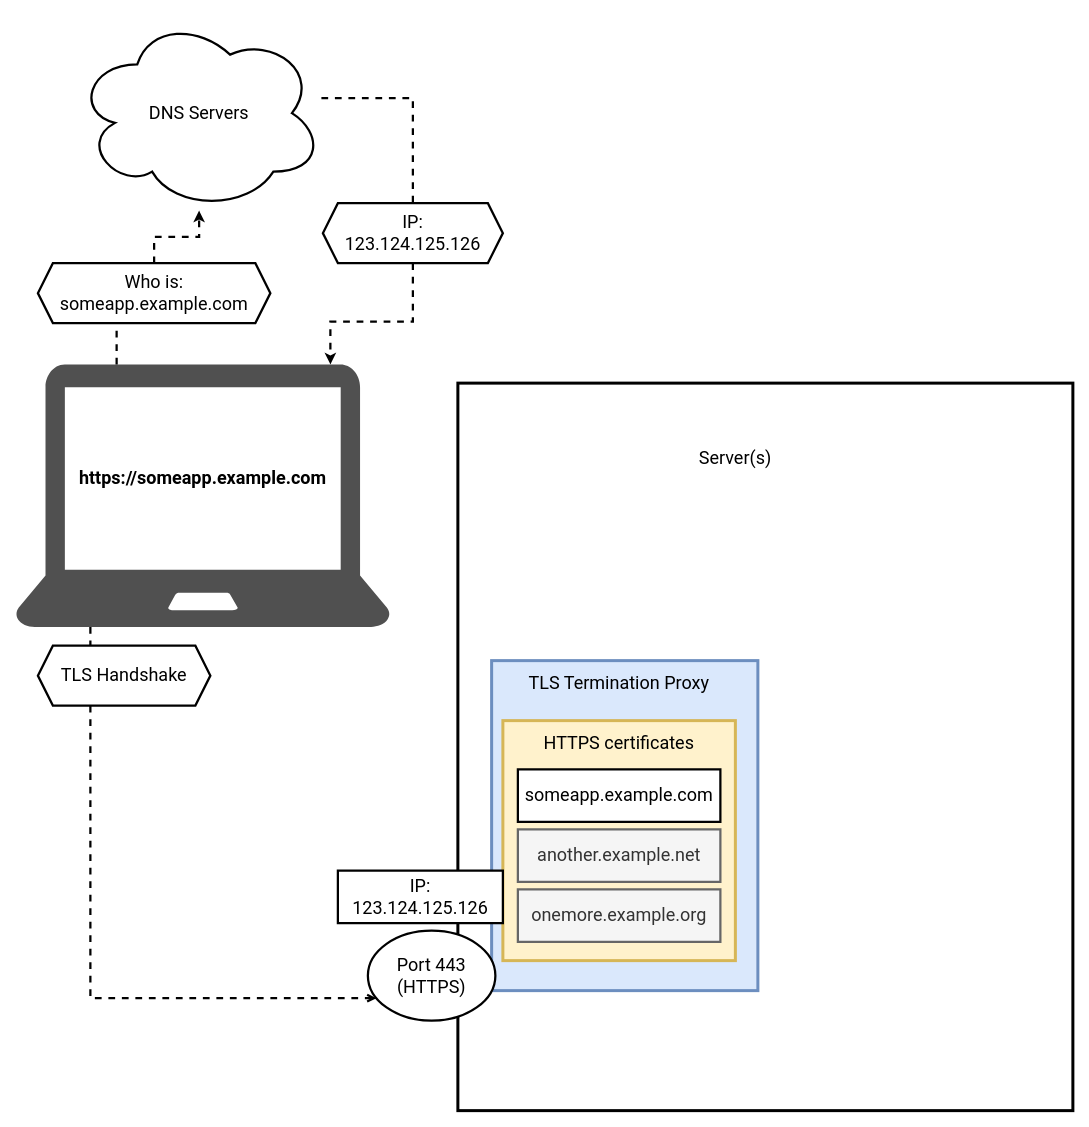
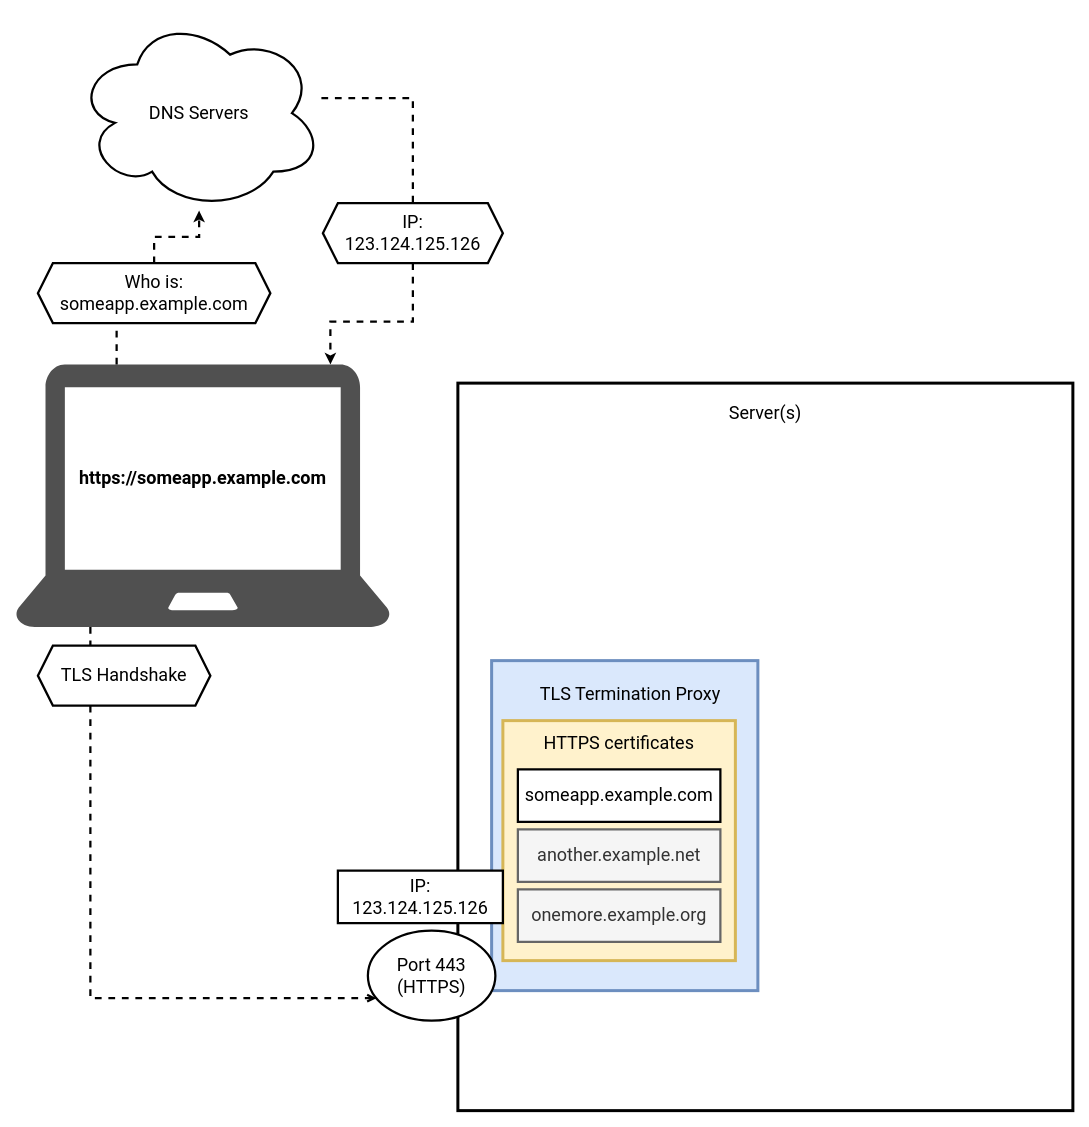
node "Server(s)": moved (735, 458) -> (765, 413)
node "TLS Termination Proxy": moved (619, 683) -> (630, 694)
